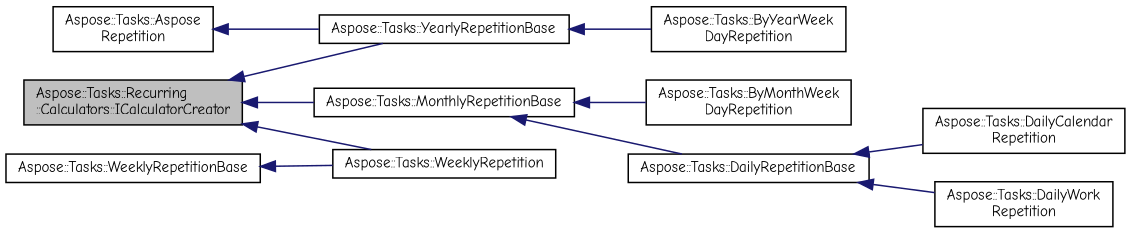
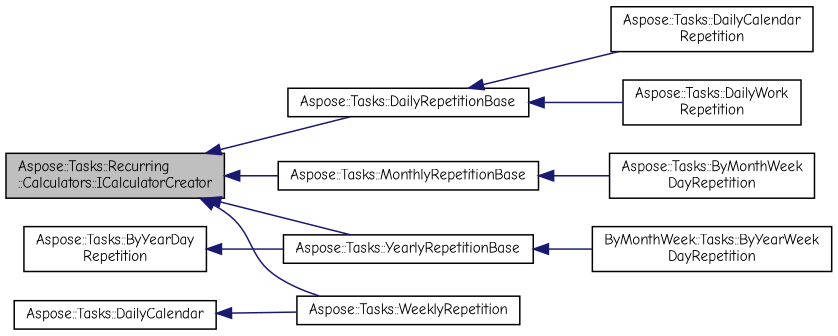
node "Aspose::Tasks::Aspose Repetition": label "Aspose::Tasks::Aspose Repetition" -> "Aspose::Tasks::ByYearDay Repetition"
node "Aspose::Tasks::ByYearWeek DayRepetition": label "Aspose::Tasks::ByYearWeek DayRepetition" -> "ByMonthWeek::Tasks::ByYearWeek DayRepetition"
edge "Aspose::Tasks::DailyRepetitionBase" -> "Aspose::Tasks::MonthlyRepetitionBase": now "Aspose::Tasks::DailyRepetitionBase" -> "Aspose::Tasks::Recurring ::Calculators::ICalculatorCreator"
node "Aspose::Tasks::WeeklyRepetitionBase": label "Aspose::Tasks::WeeklyRepetitionBase" -> "Aspose::Tasks::DailyCalendar"
